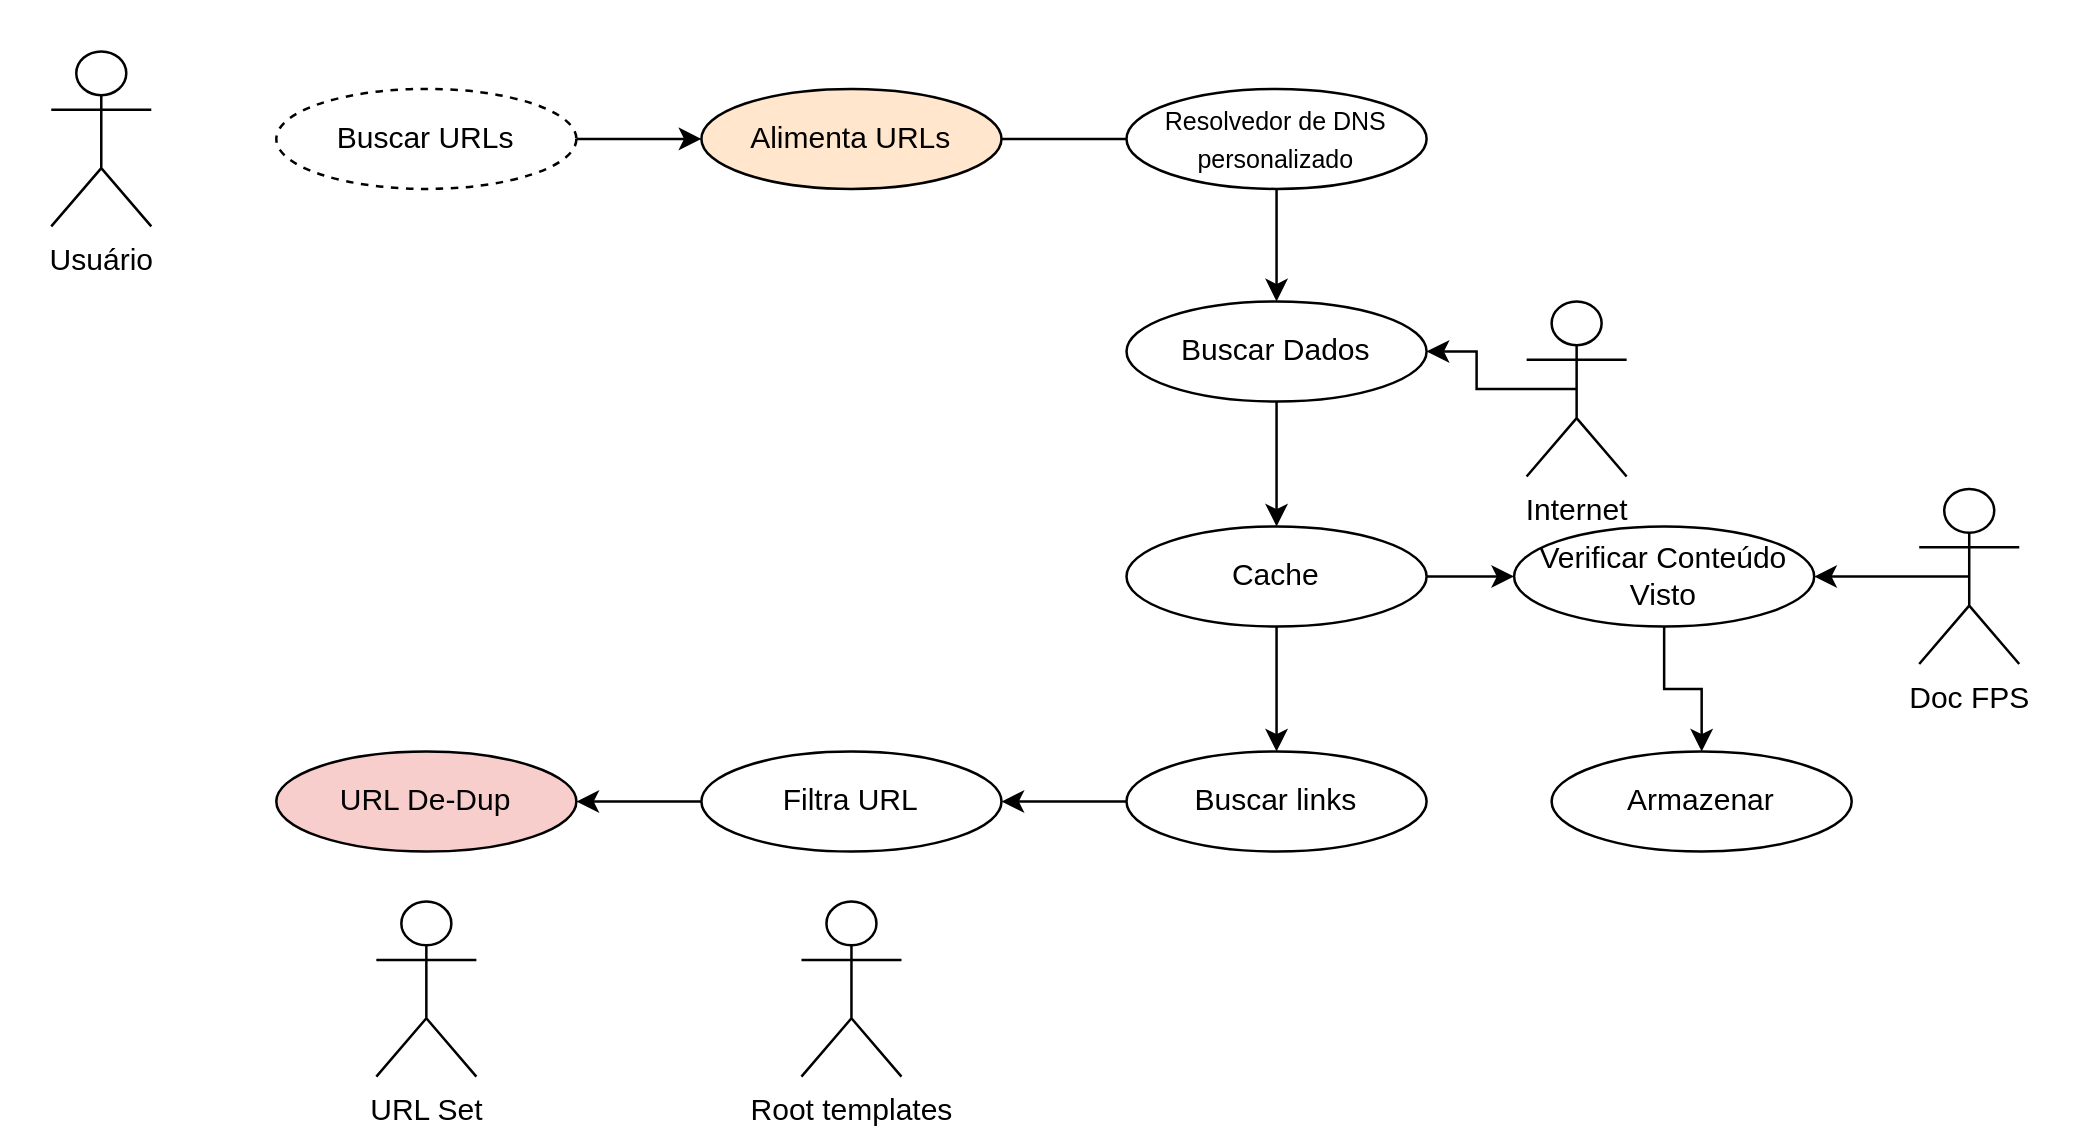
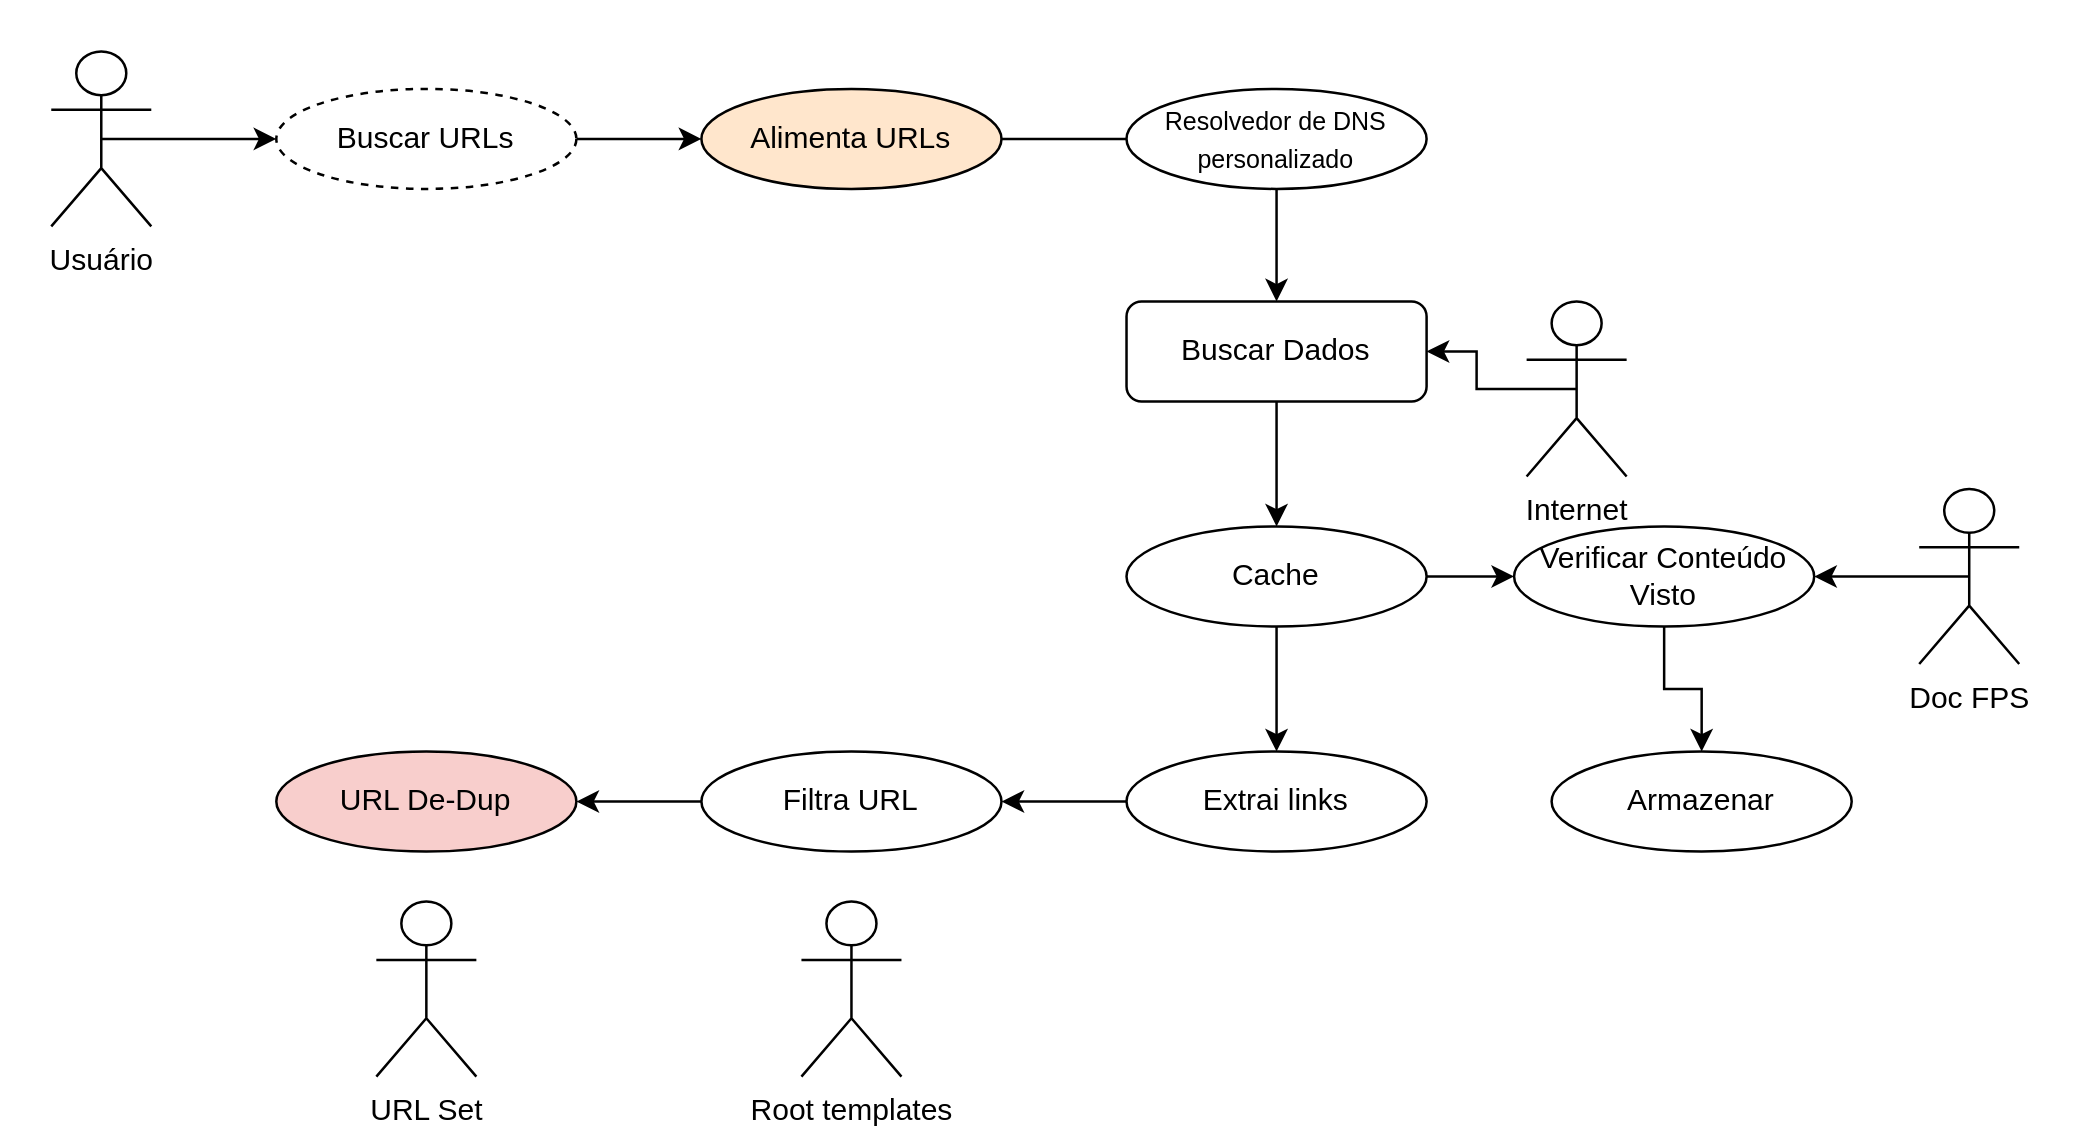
edge "Usuário" -> "Buscar URLs": added
node "Buscar Dados": shape ellipse -> rounded rectangle
node "Buscar links": label "Buscar links" -> "Extrai links"
